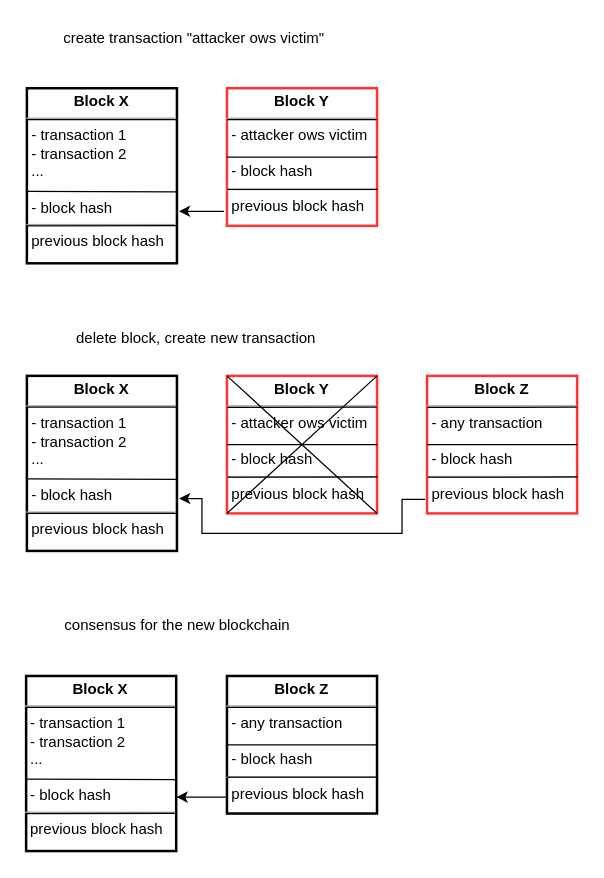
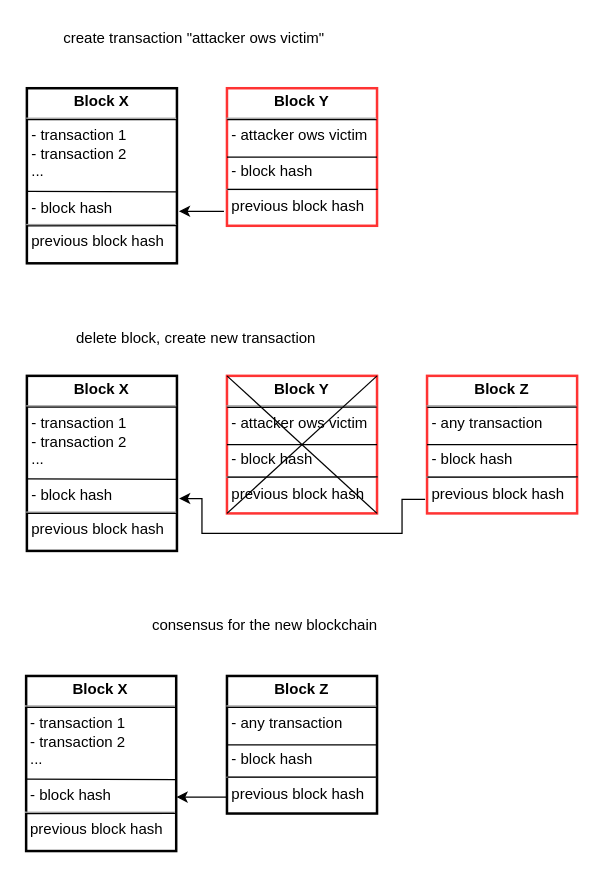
node "consensus for the new blockchain": moved (177, 626) -> (264, 626)
